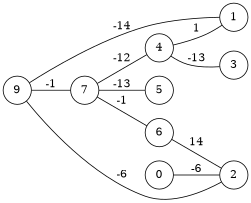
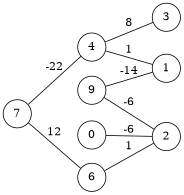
edge "4" -- "7": label "-12" -> "-22"
edge "4" -- "3": label "-13" -> "8"
edge "9" -- "7": removed, label "-1"
node "5": removed
edge "7" -- "6": label "-1" -> "12"
edge "6" -- "2": label "14" -> "1"
